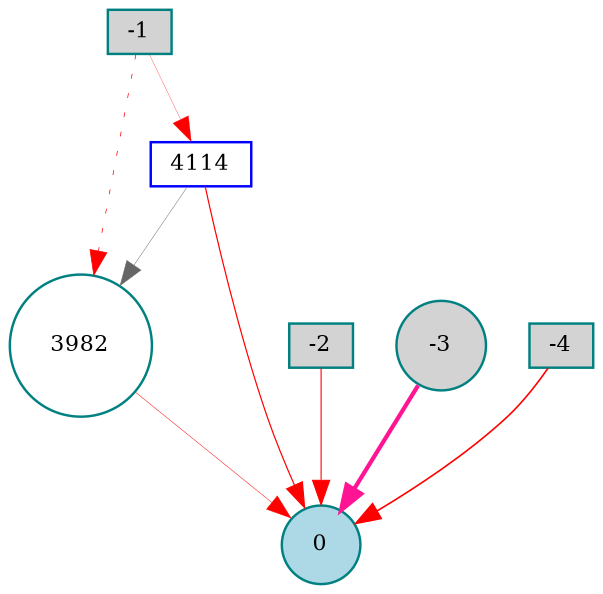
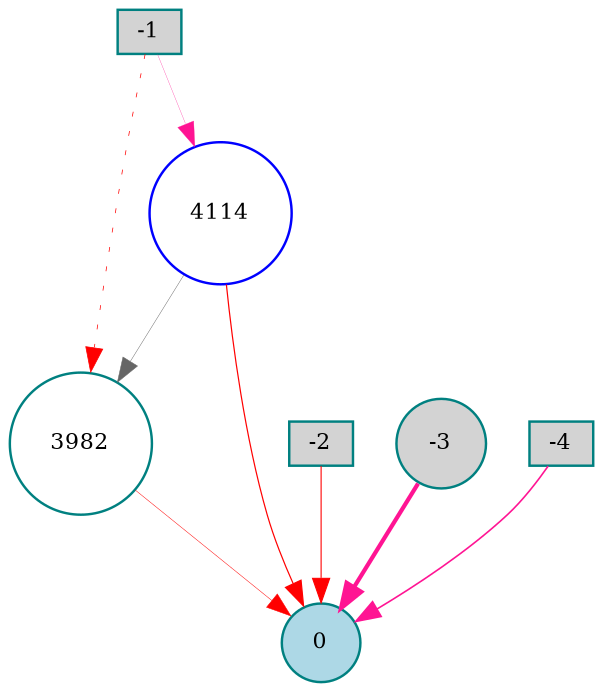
edge "-1" -> "4114": color red -> deeppink
node "4114": shape box -> circle
edge "-4" -> "0": color red -> deeppink
